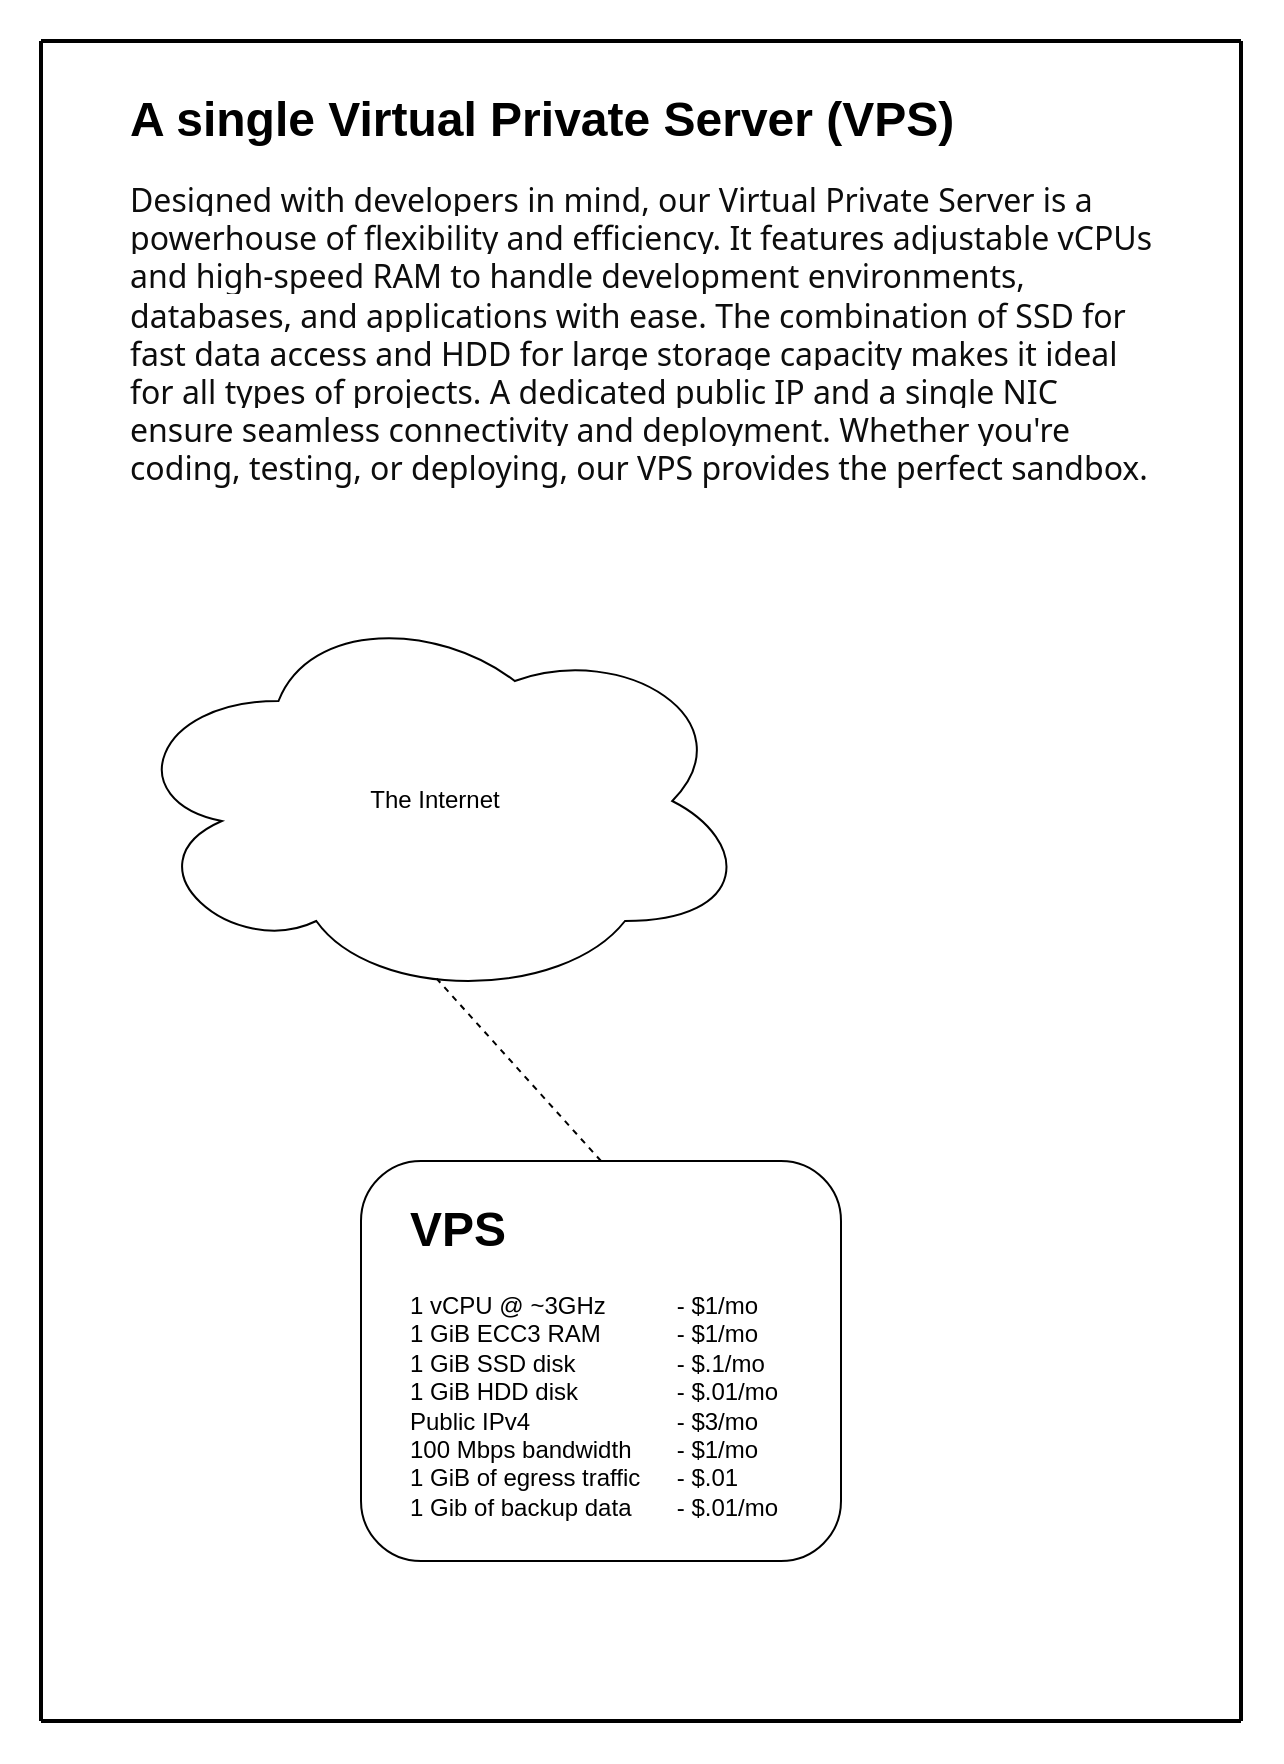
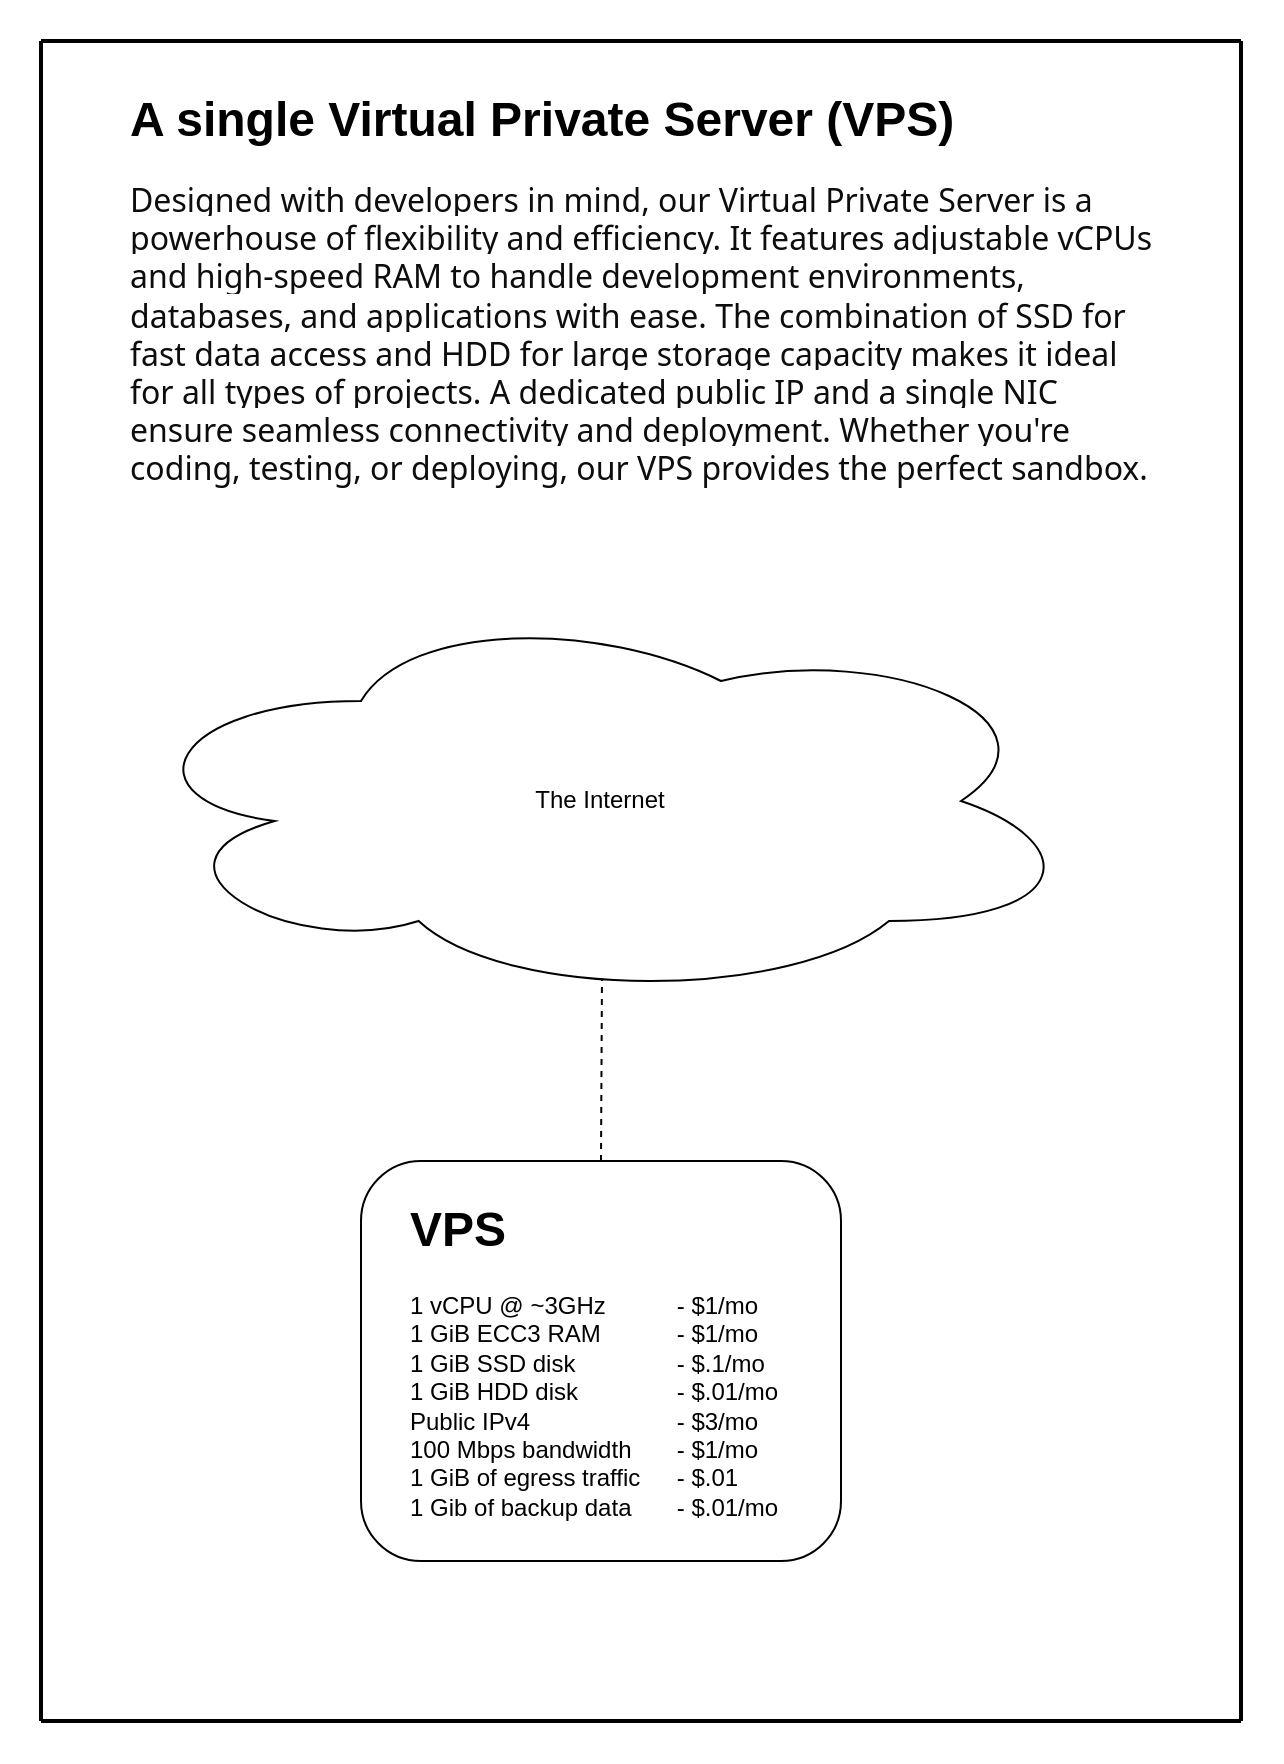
node "The Internet": size 630x400 -> 960x400
